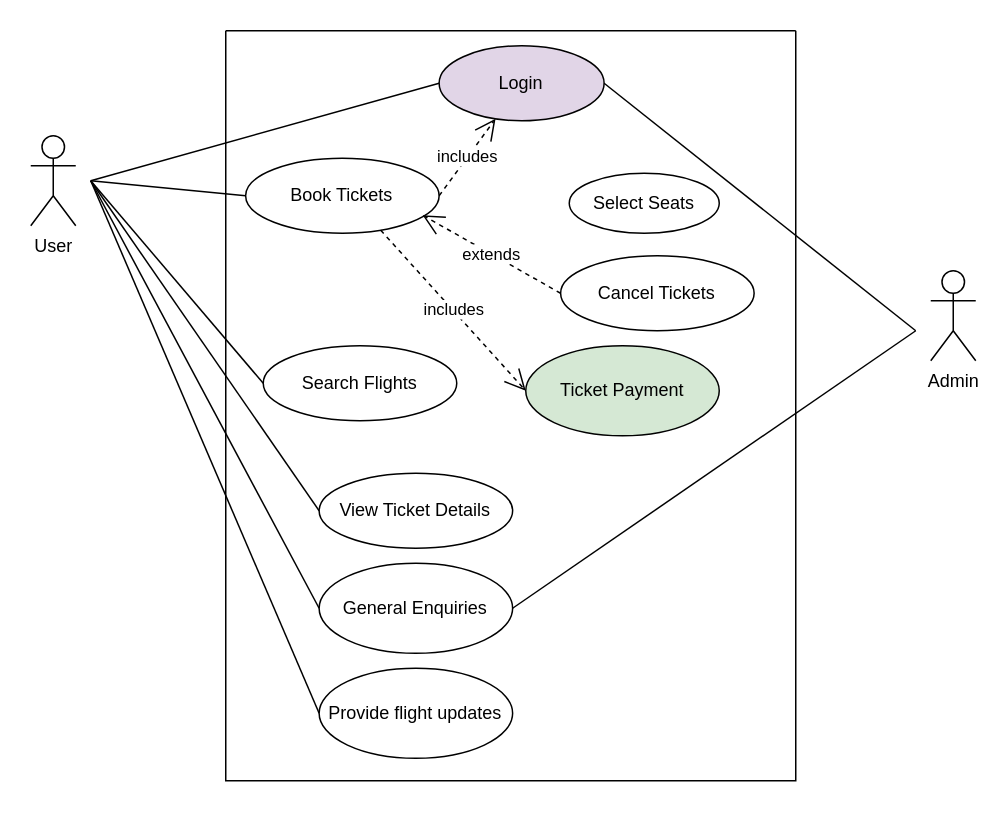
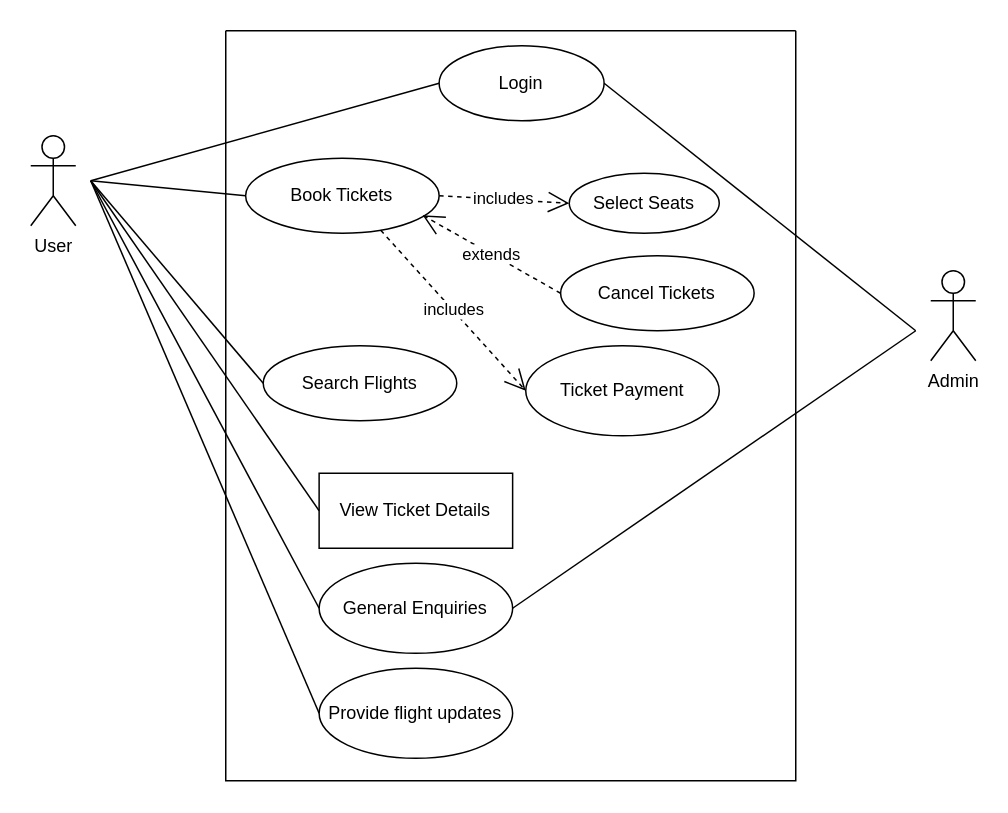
node "Login": fillcolor #e1d5e7 -> #ffffff
edge "Book Tickets" -> "Login": now "Book Tickets" -> "Select Seats"
node "Ticket Payment": fillcolor #d5e8d4 -> #ffffff
node "View Ticket Details": shape ellipse -> rectangle
